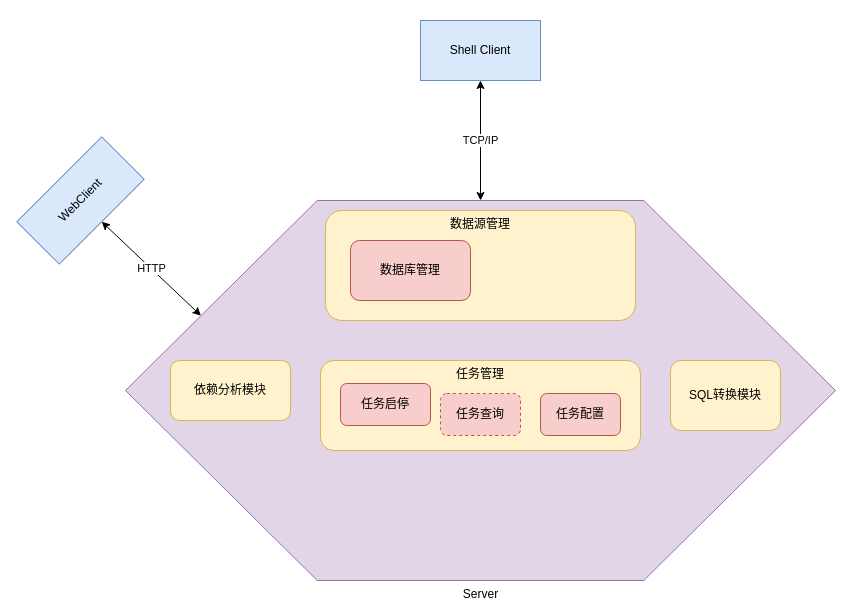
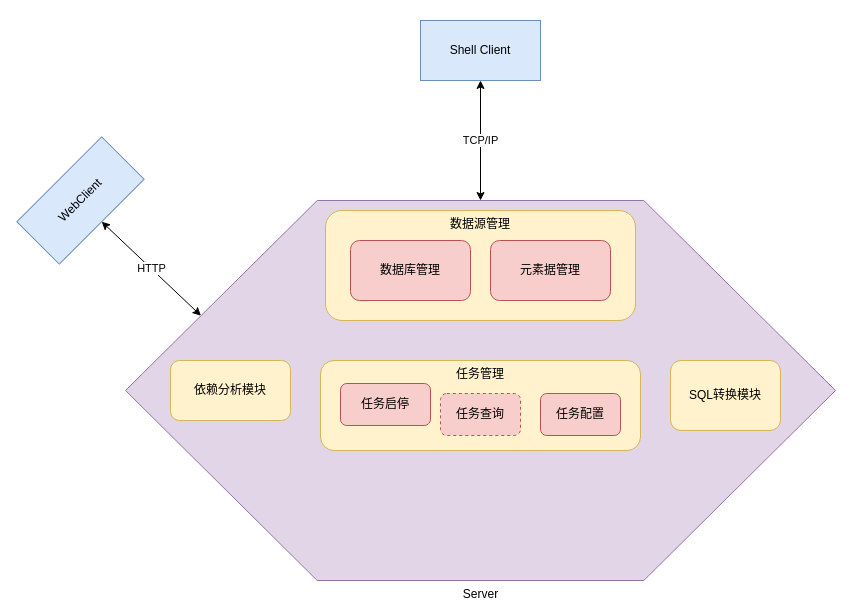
node "元素据管理": added
